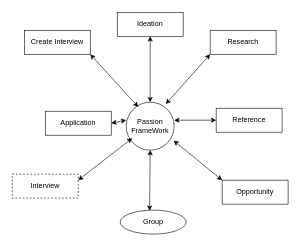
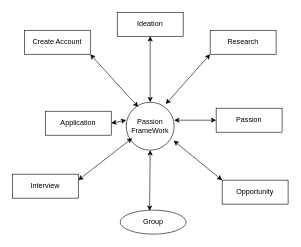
node "Create Interview": label "Create Interview" -> "Create Account"
node "Reference": label "Reference" -> "Passion"
node "Interview": style dashed -> solid
